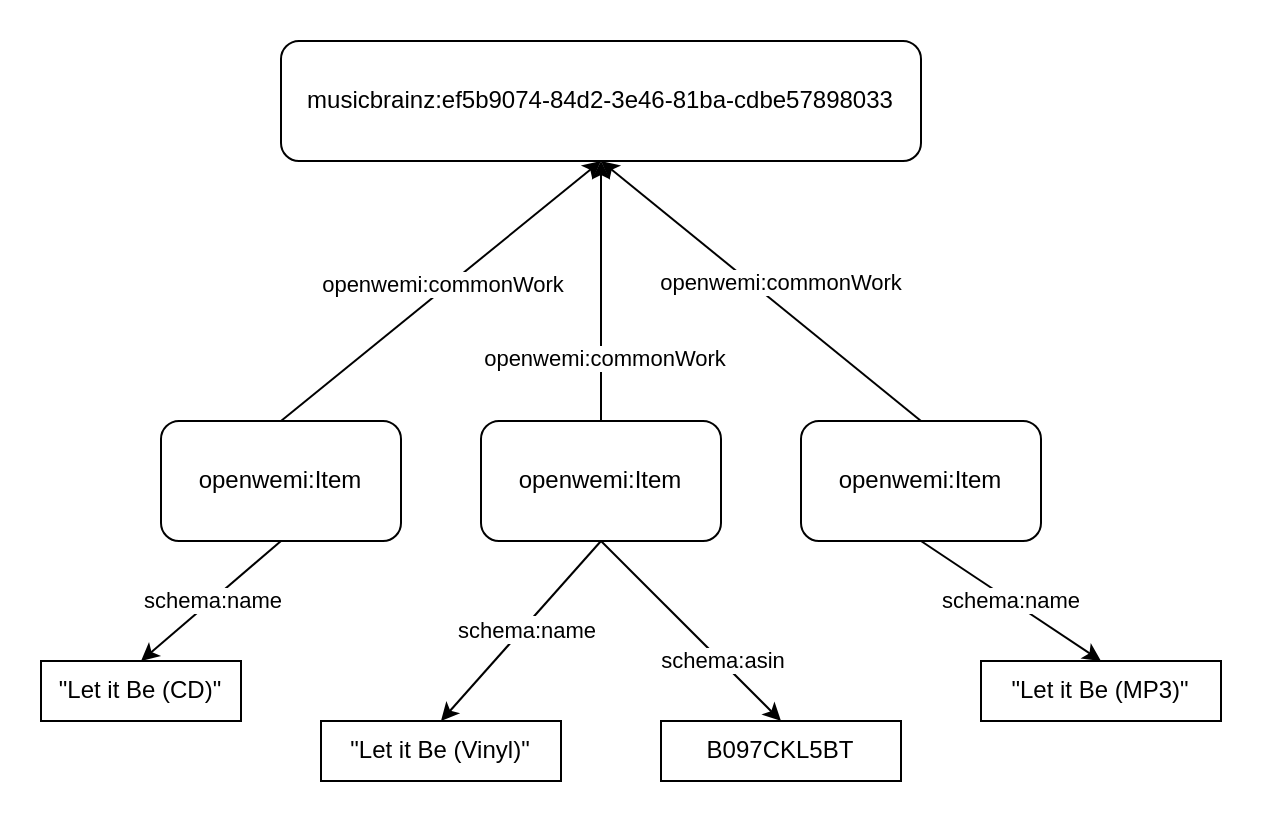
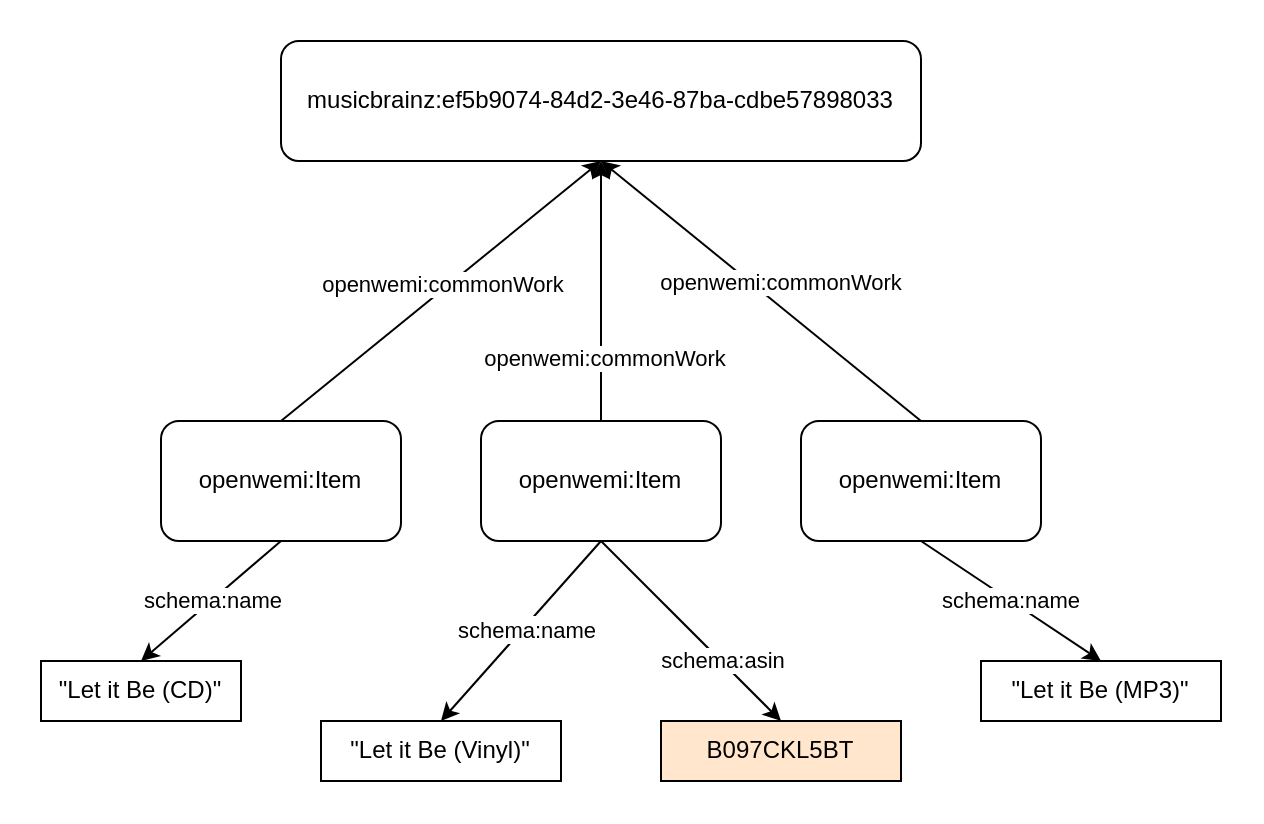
node "musicbrainz:ef5b9074-84d2-3e46-81ba-cdbe57898033": label "musicbrainz:ef5b9074-84d2-3e46-81ba-cdbe57898033" -> "musicbrainz:ef5b9074-84d2-3e46-87ba-cdbe57898033"
node "B097CKL5BT": fillcolor #ffffff -> #ffe6cc
